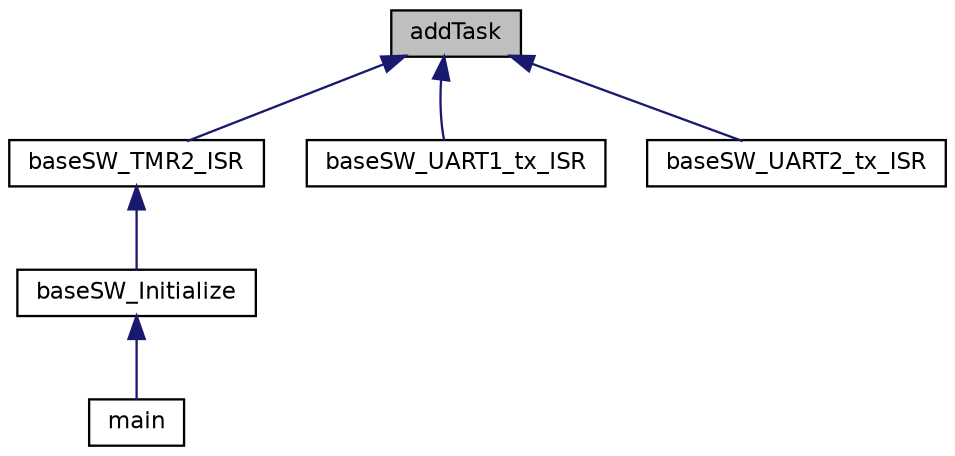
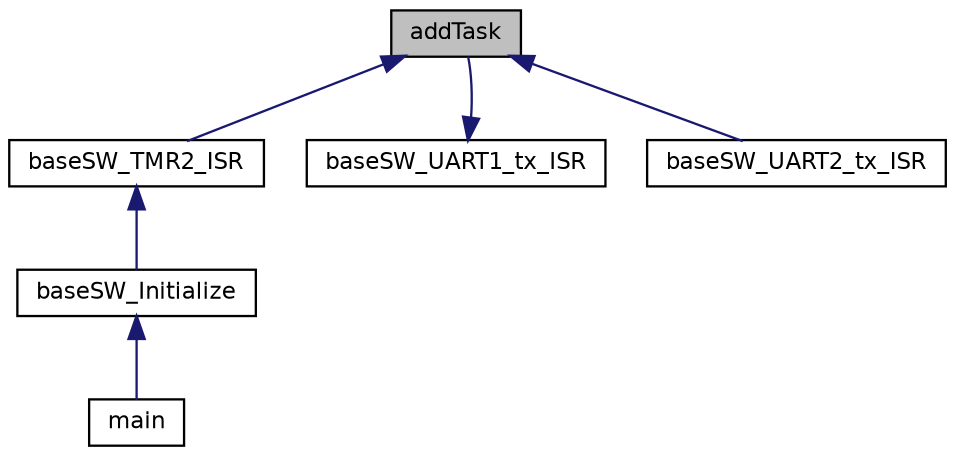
edge "baseSW_UART1_tx_ISR" -> "addTask": reversed
